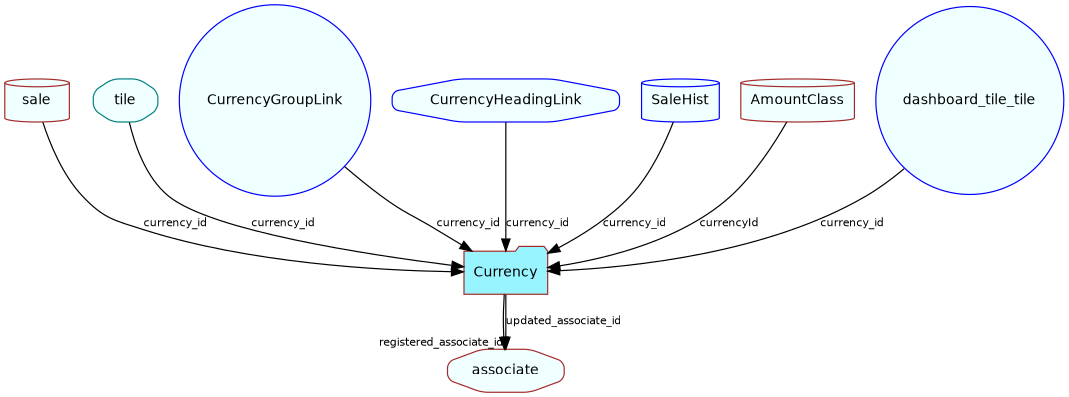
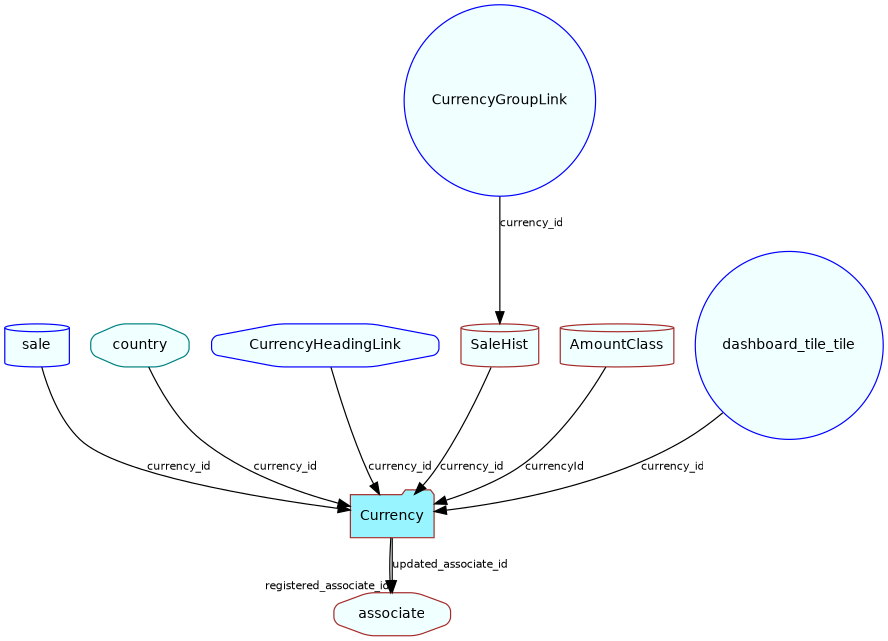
node "sale": color brown -> blue
node "tile": label "tile" -> "country"
node "SaleHist": color blue -> brown
edge "CurrencyGroupLink" -> "Currency": now "CurrencyGroupLink" -> "SaleHist"
